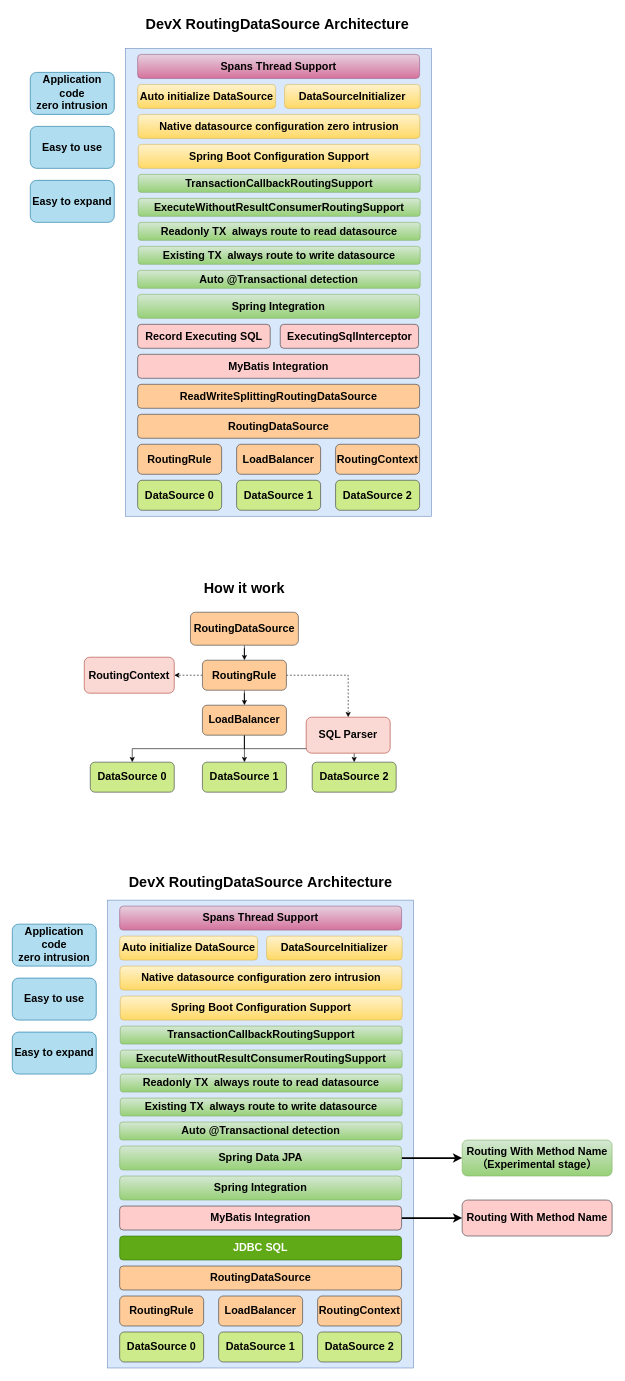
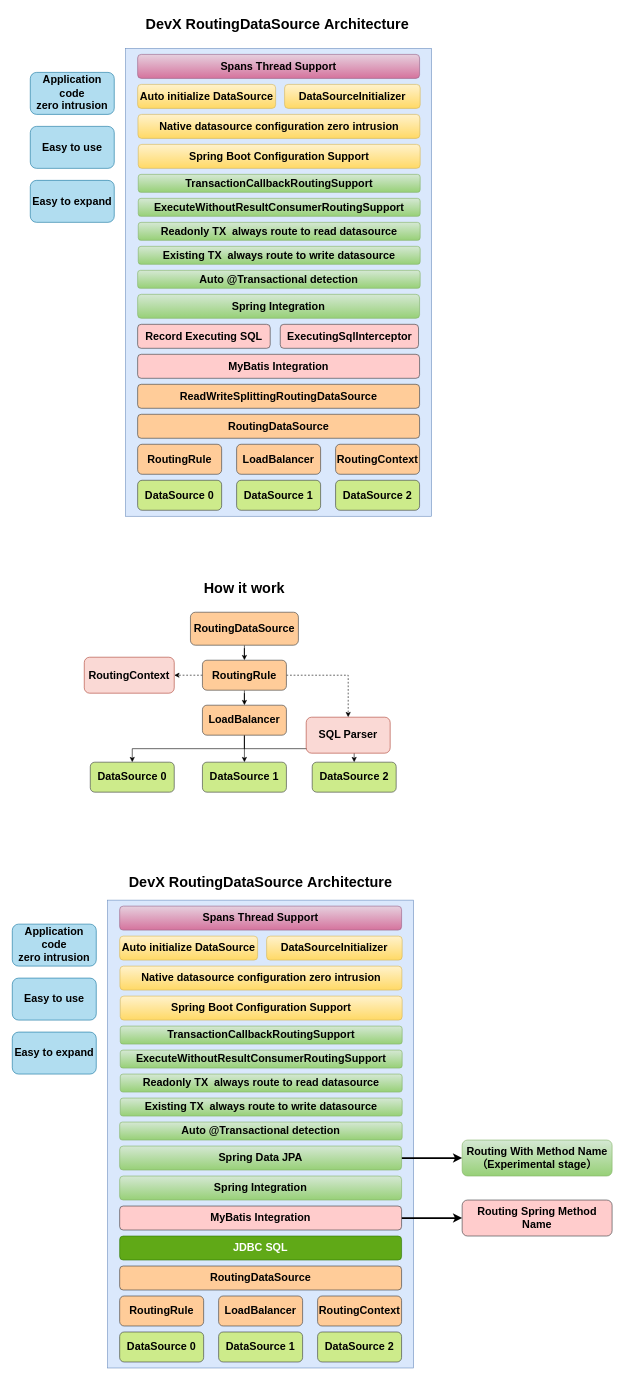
node "Routing With Method Name": label "Routing With Method Name" -> "Routing Spring Method Name"
